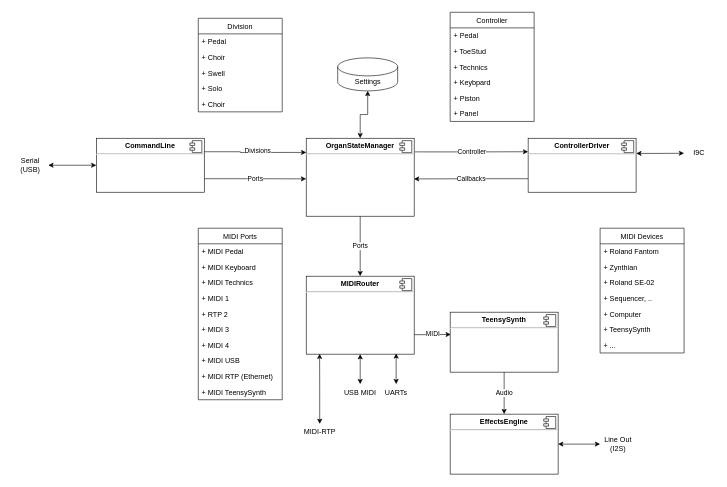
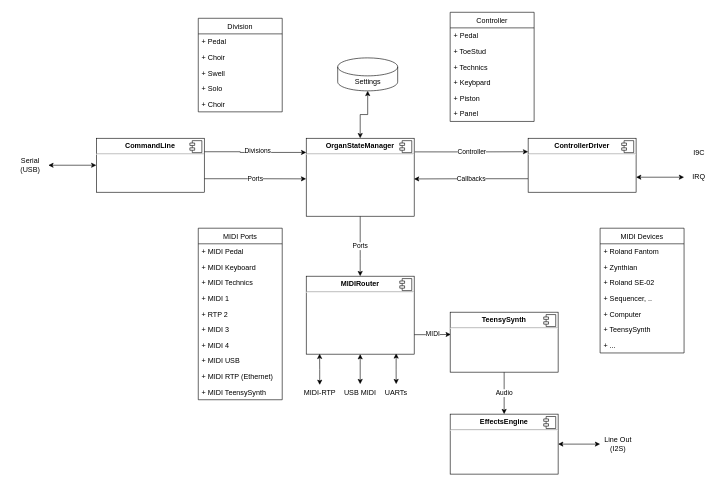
edge "I9C" -- "ControllerDriver": removed
edge "ControllerDriver" -- "IRQ": added
node "IRQ": added
node "MIDI-RTP": moved (320, 432) -> (320, 393)
